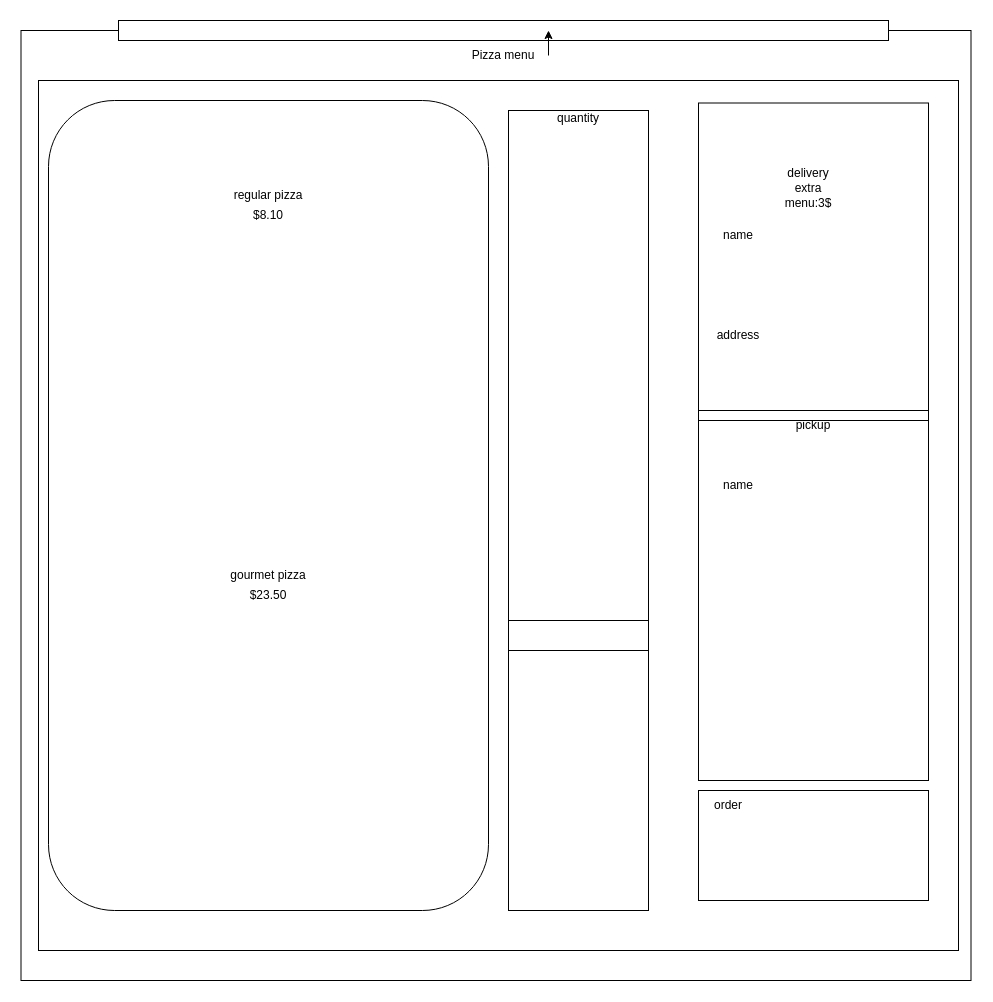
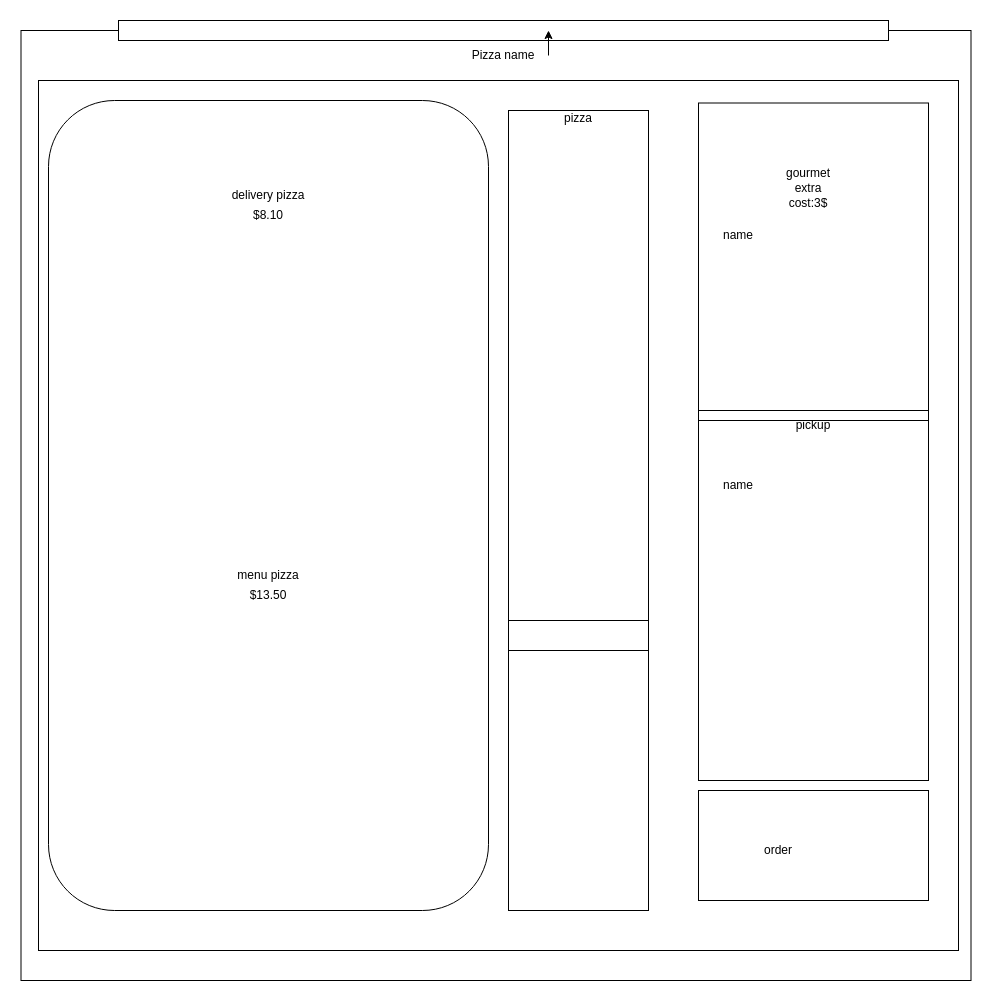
node "Pizza menu": label "Pizza menu" -> "Pizza name"
node "quantity": label "quantity" -> "pizza"
node "delivery": label "delivery" -> "gourmet"
node "regular pizza": label "regular pizza" -> "delivery pizza"
node "extra menu:3$": label "extra menu:3$" -> "extra cost:3$"
node "address": removed
node "gourmet pizza": label "gourmet pizza" -> "menu pizza"
node "$23.50": label "$23.50" -> "$13.50"
node "order": moved (729, 806) -> (779, 851)
